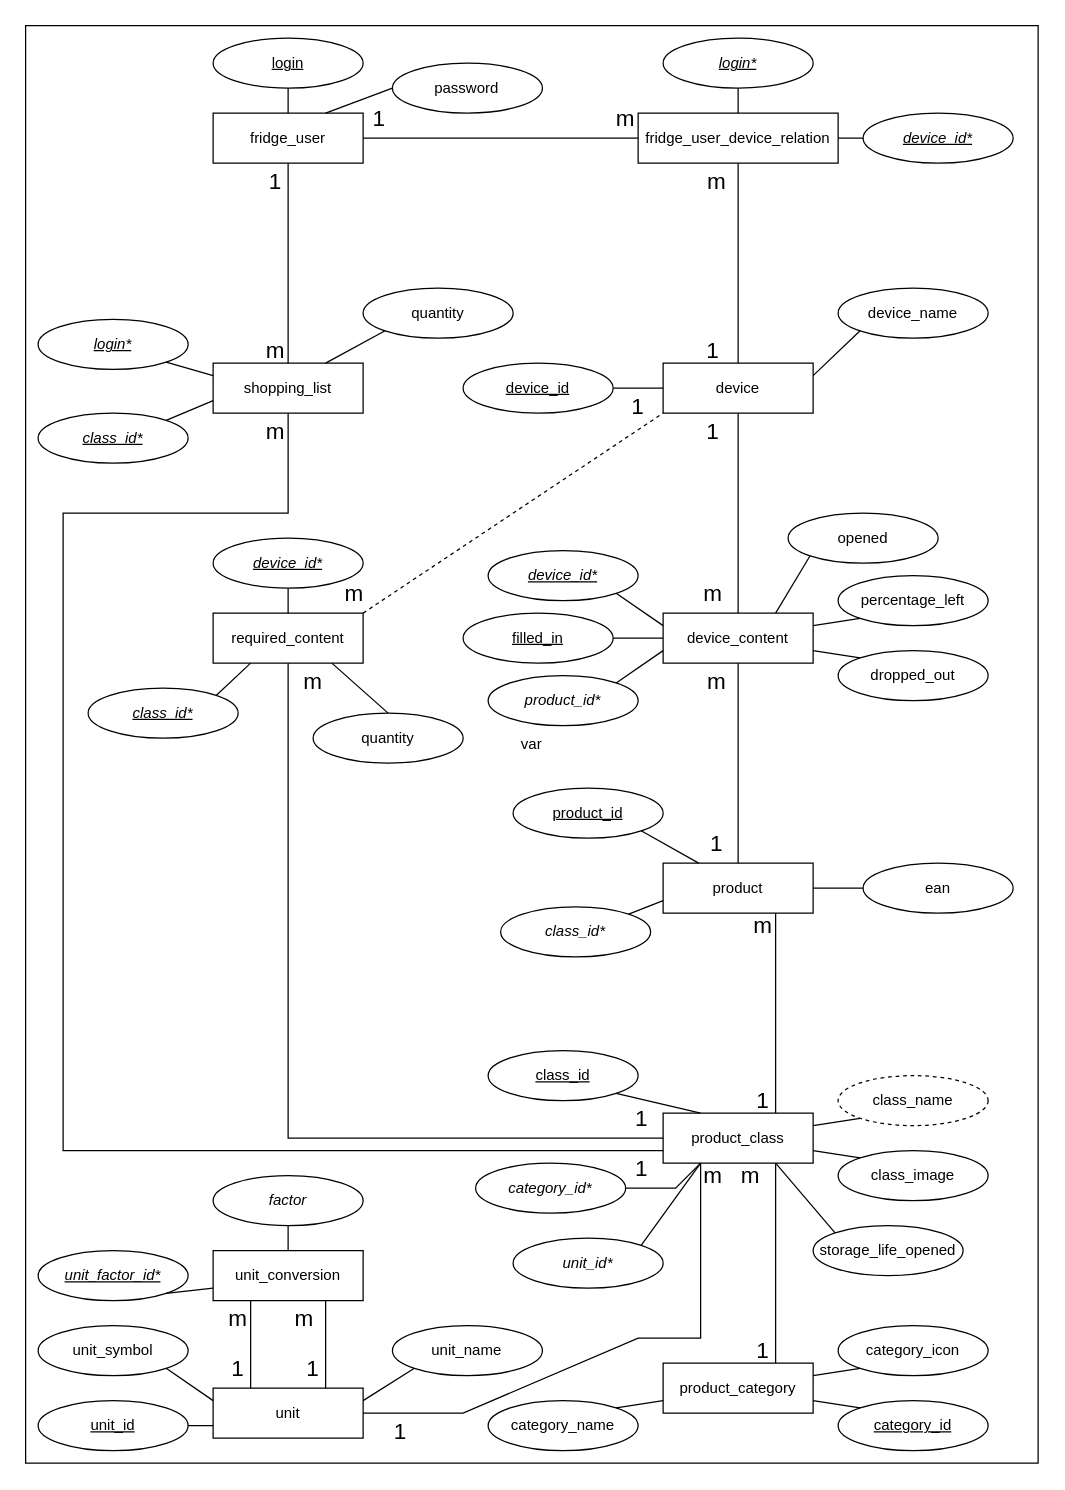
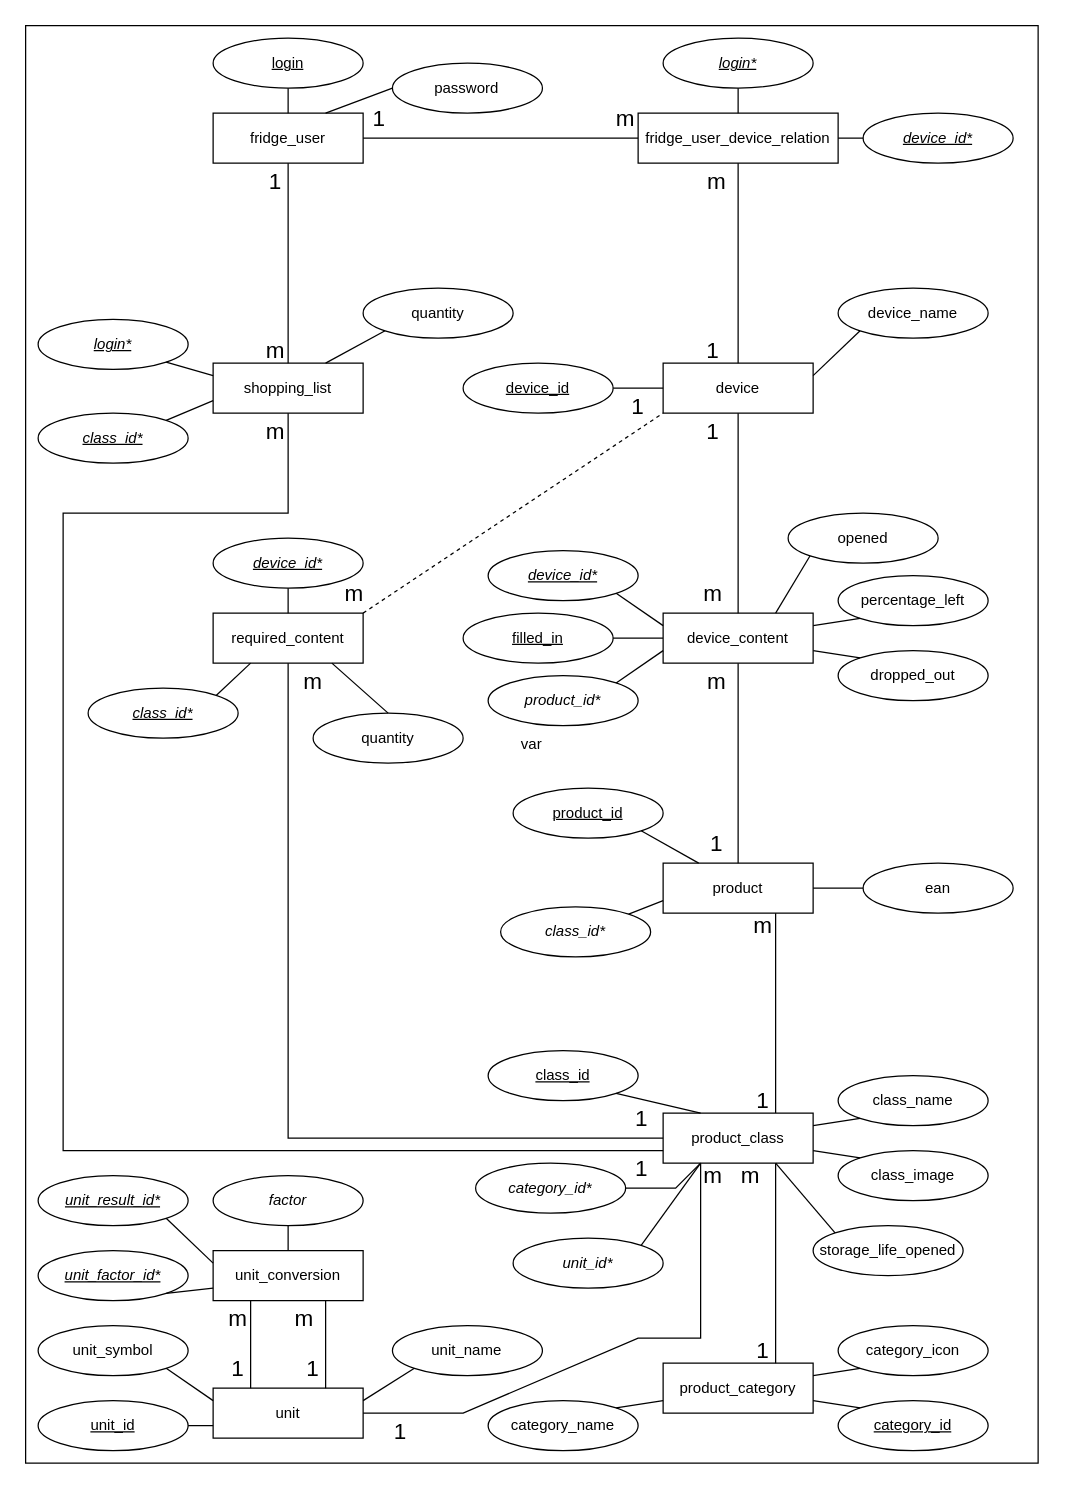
node "class_name": style dashed -> solid
node "unit_result_id*": added
edge "unit_result_id*" -- "unit_conversion": added
